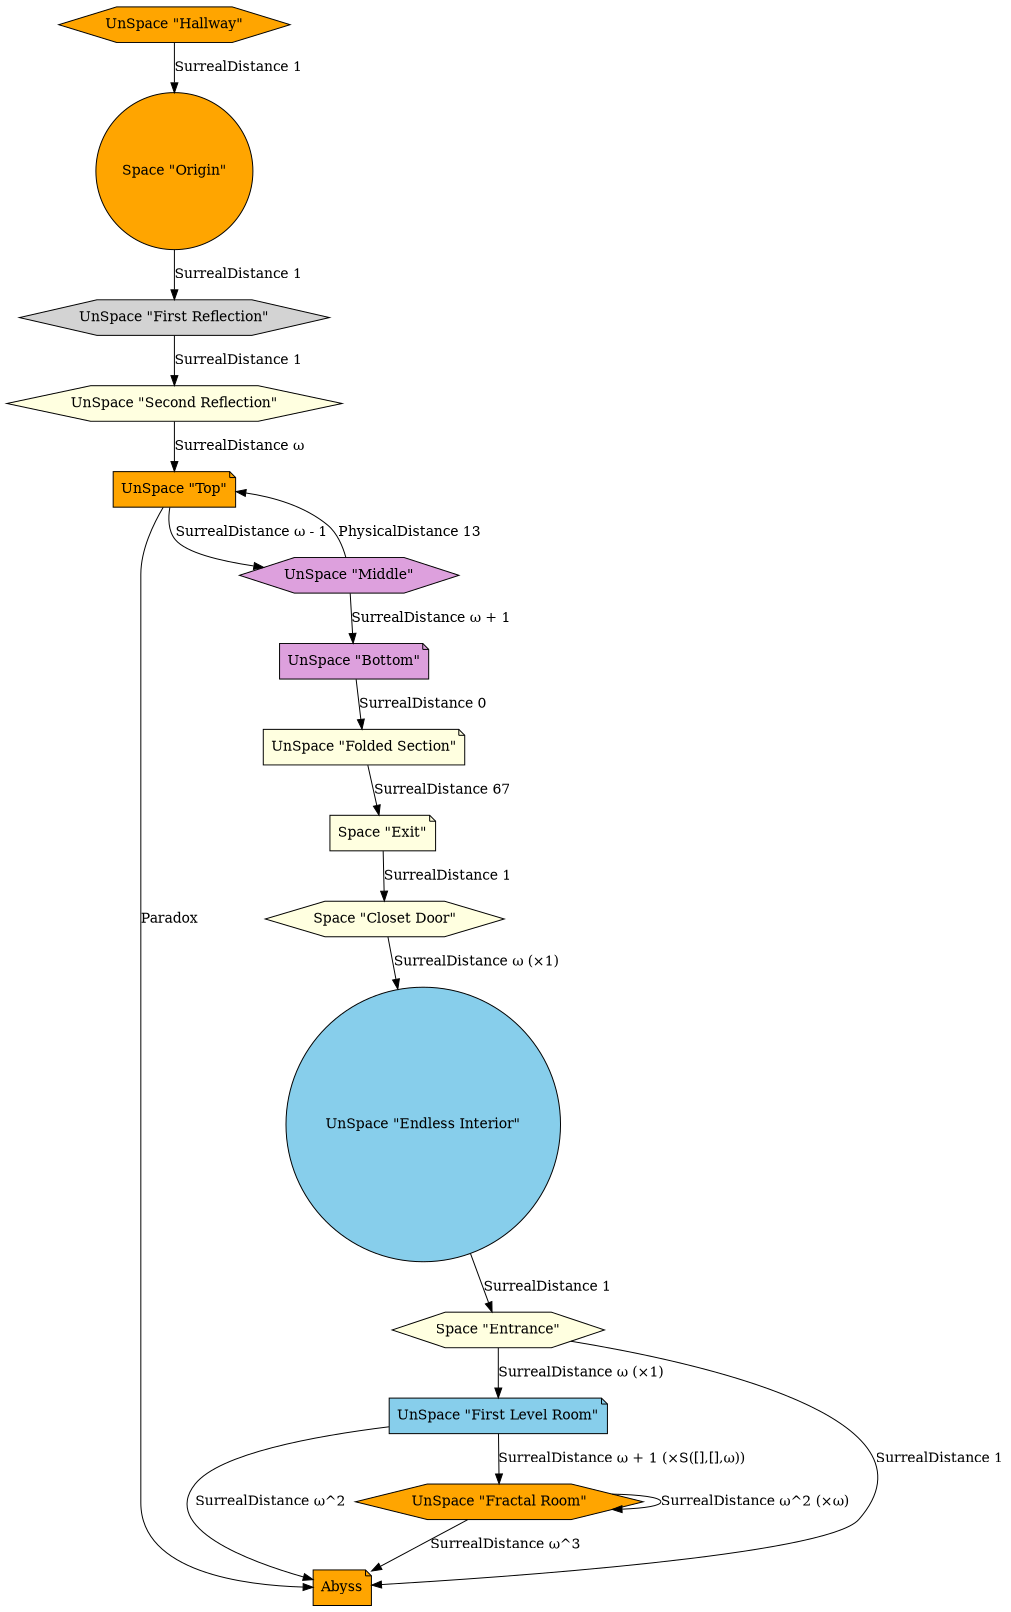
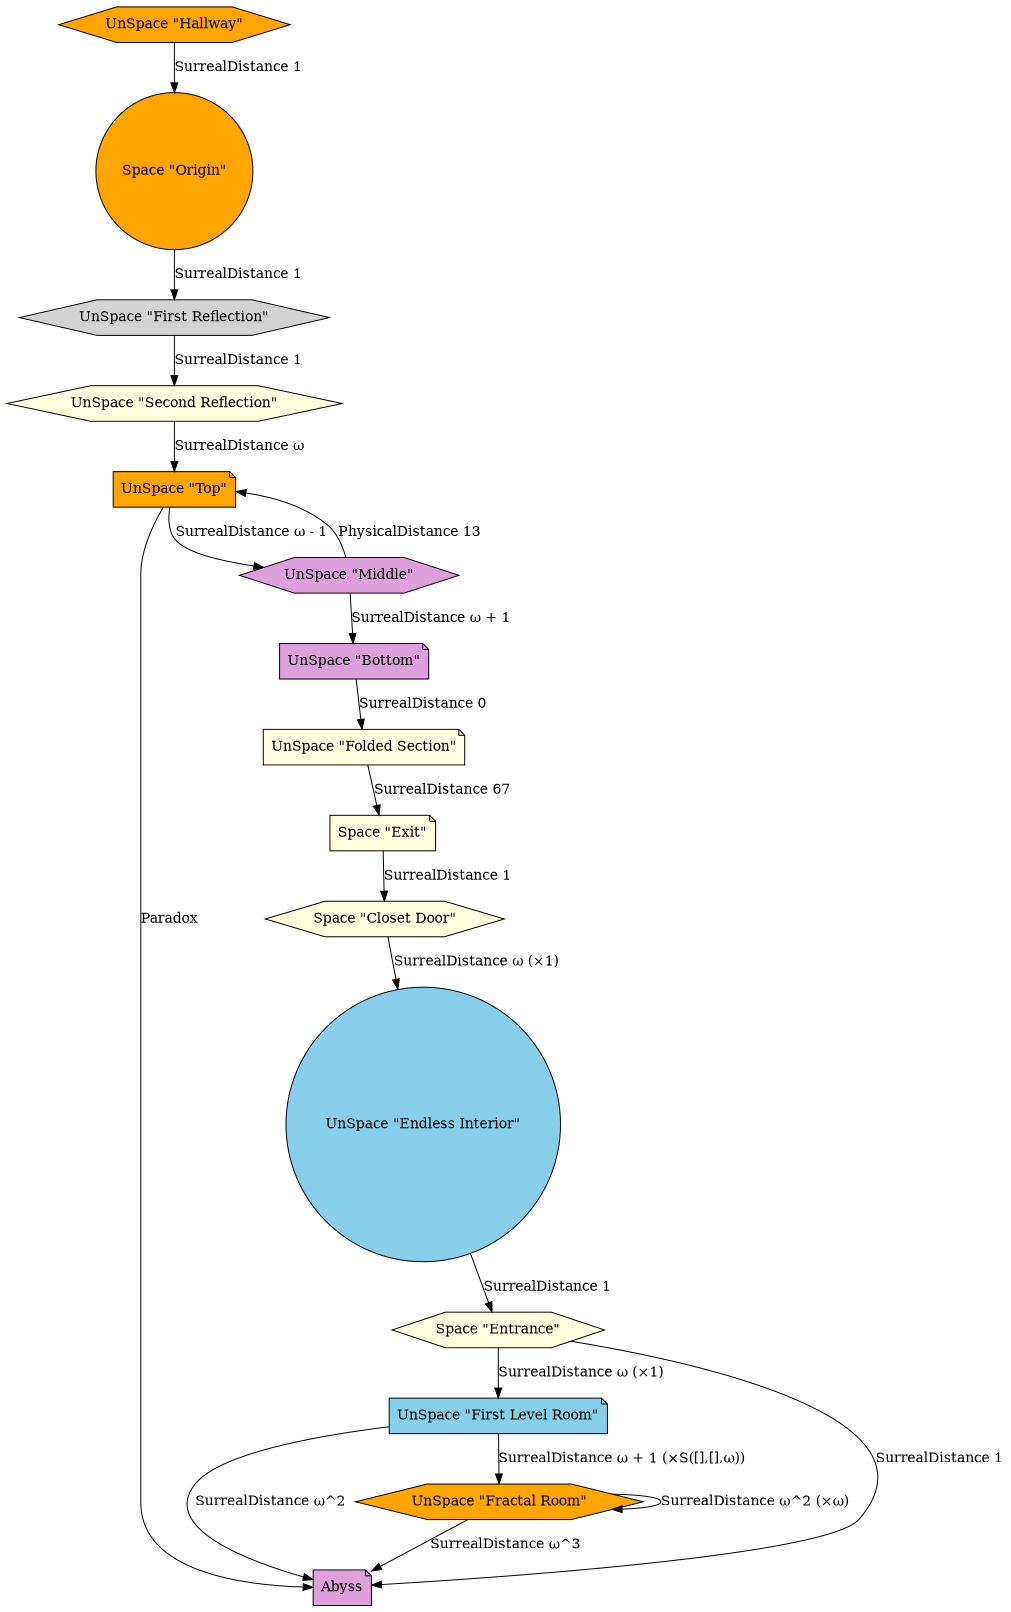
node "Abyss": fillcolor orange -> plum
